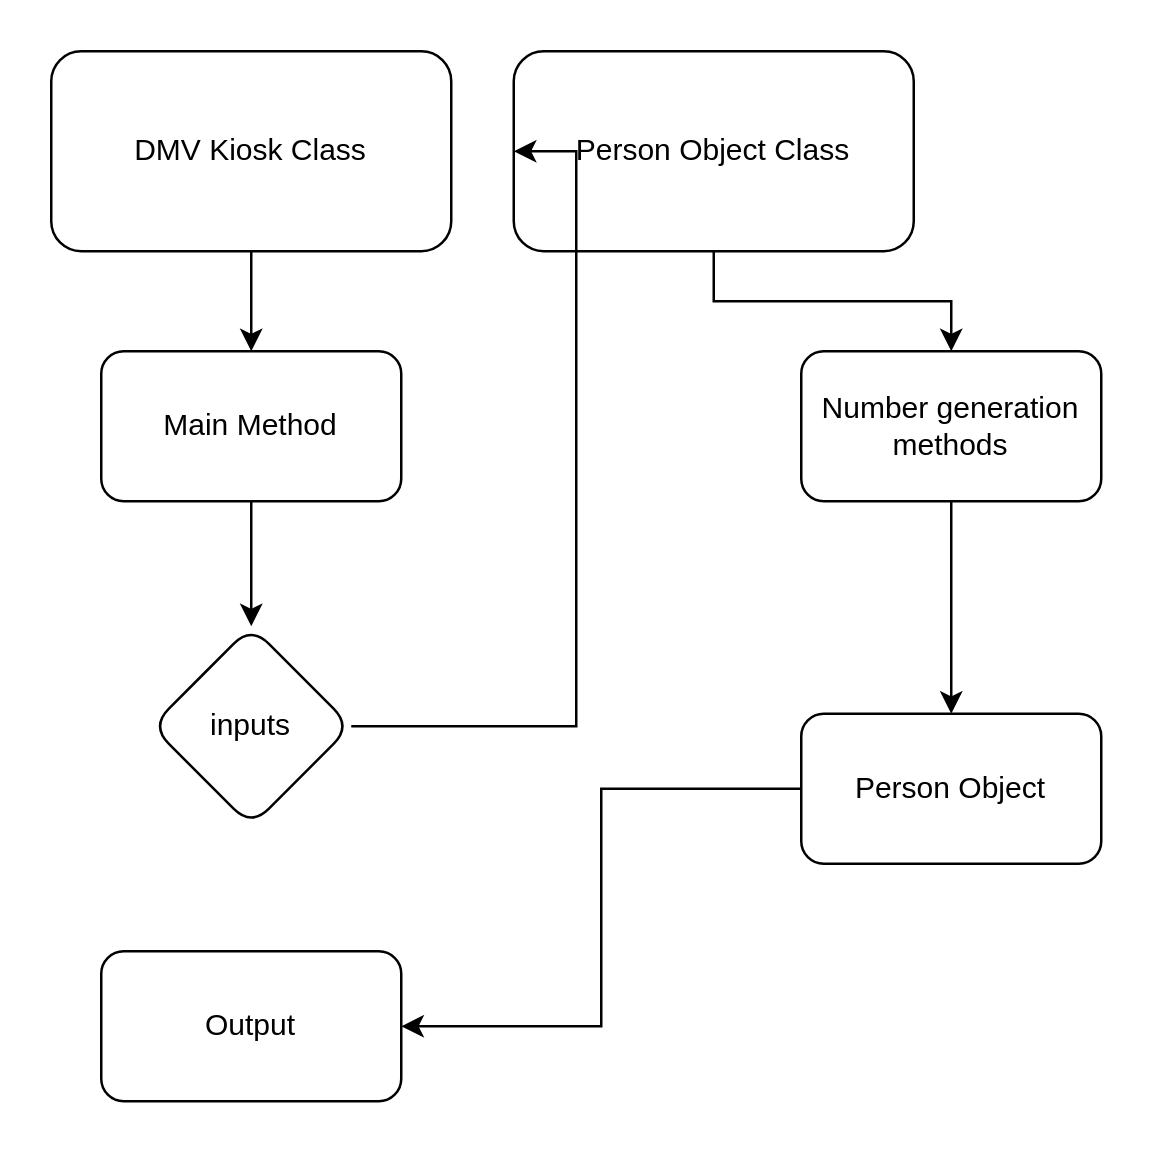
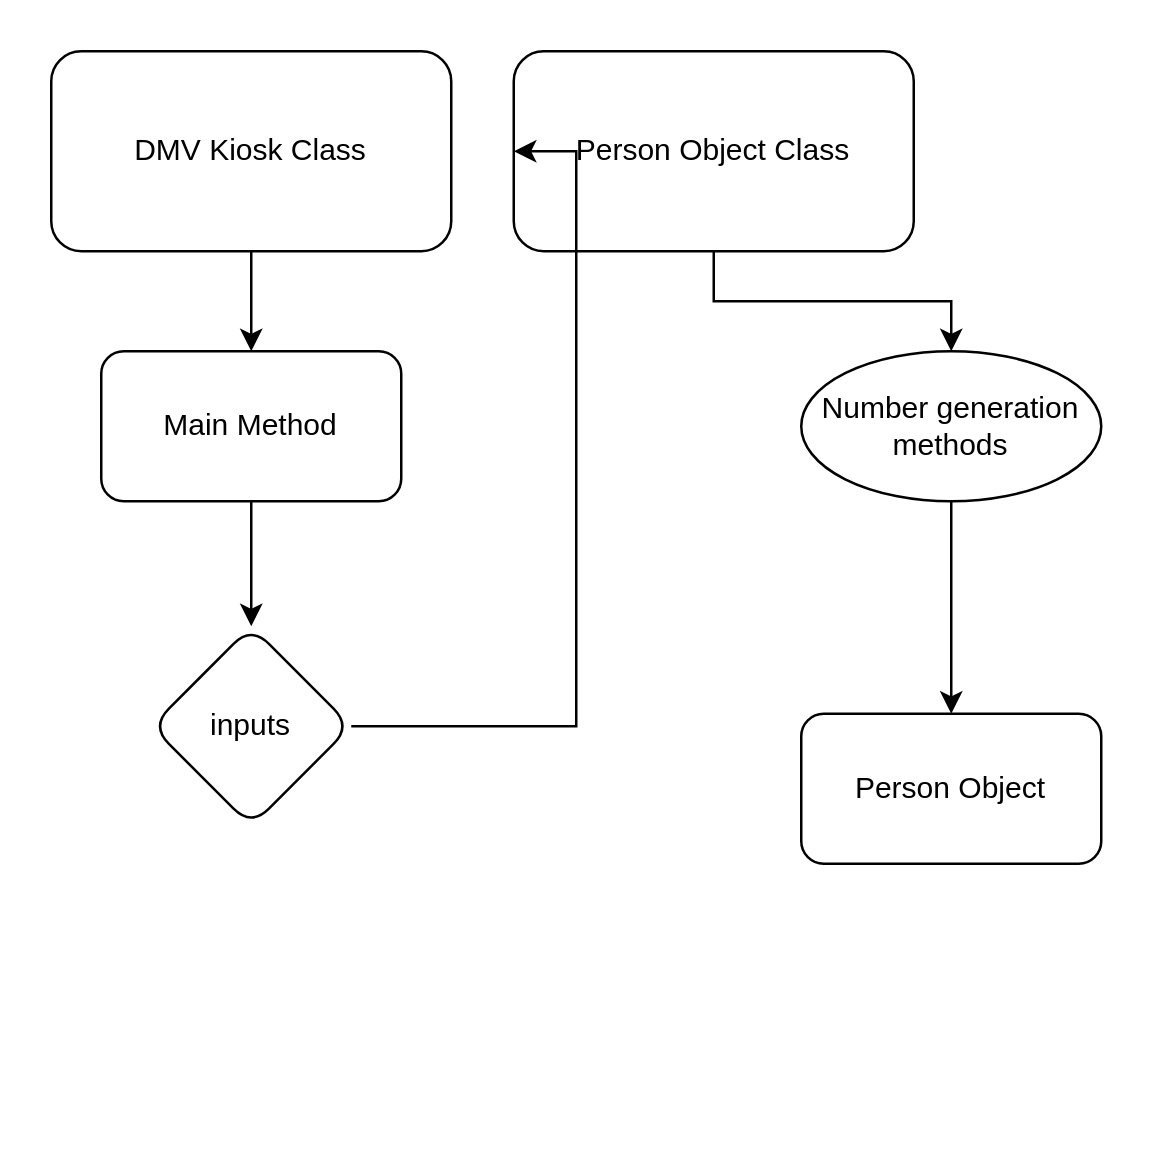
node "Number generation methods": shape rounded rectangle -> ellipse
edge "Person Object" -> "Output": removed
node "Output": removed
